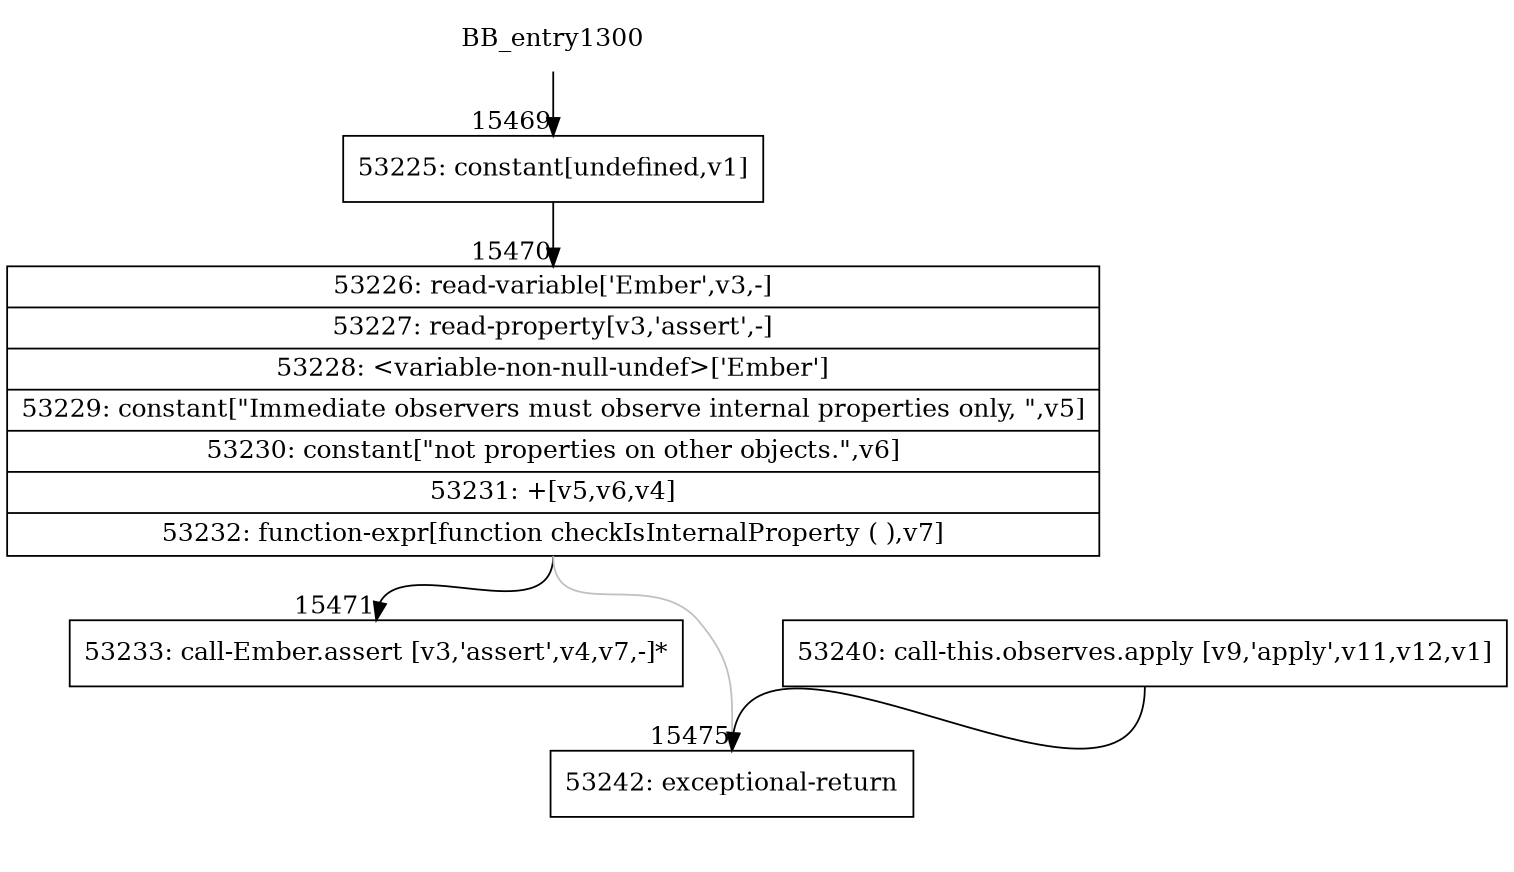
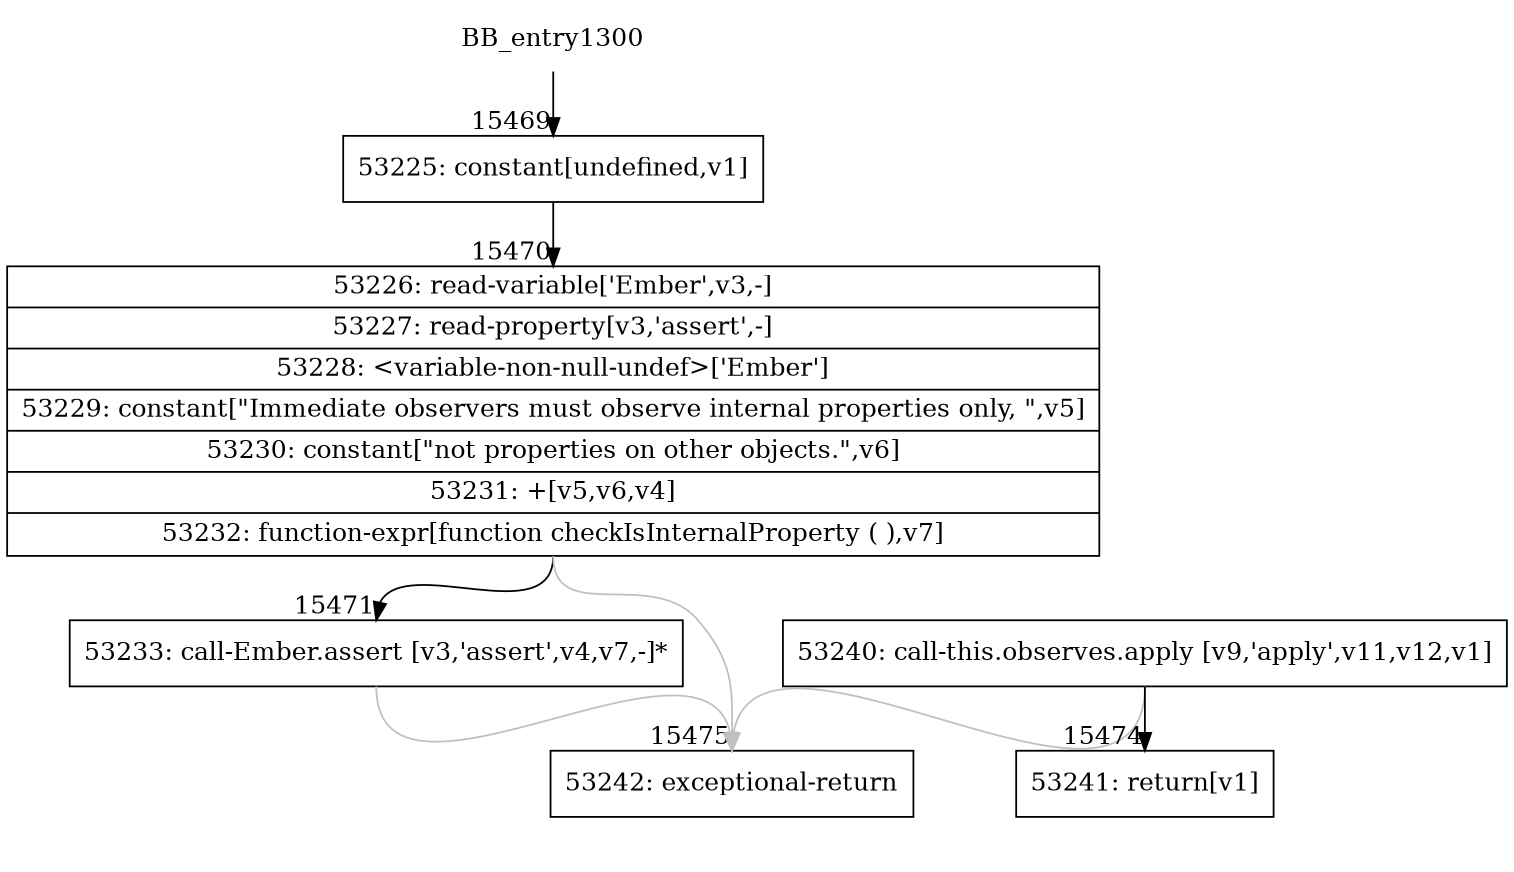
edge "53233: call-Ember.assert [v3,'assert',v4,v7,-]*" -> "53242: exceptional-return": added
edge "53240: call-this.observes.apply [v9,'apply',v11,v12,v1]" -> "53242: exceptional-return": color black -> gray
node "53241: return[v1]": added
